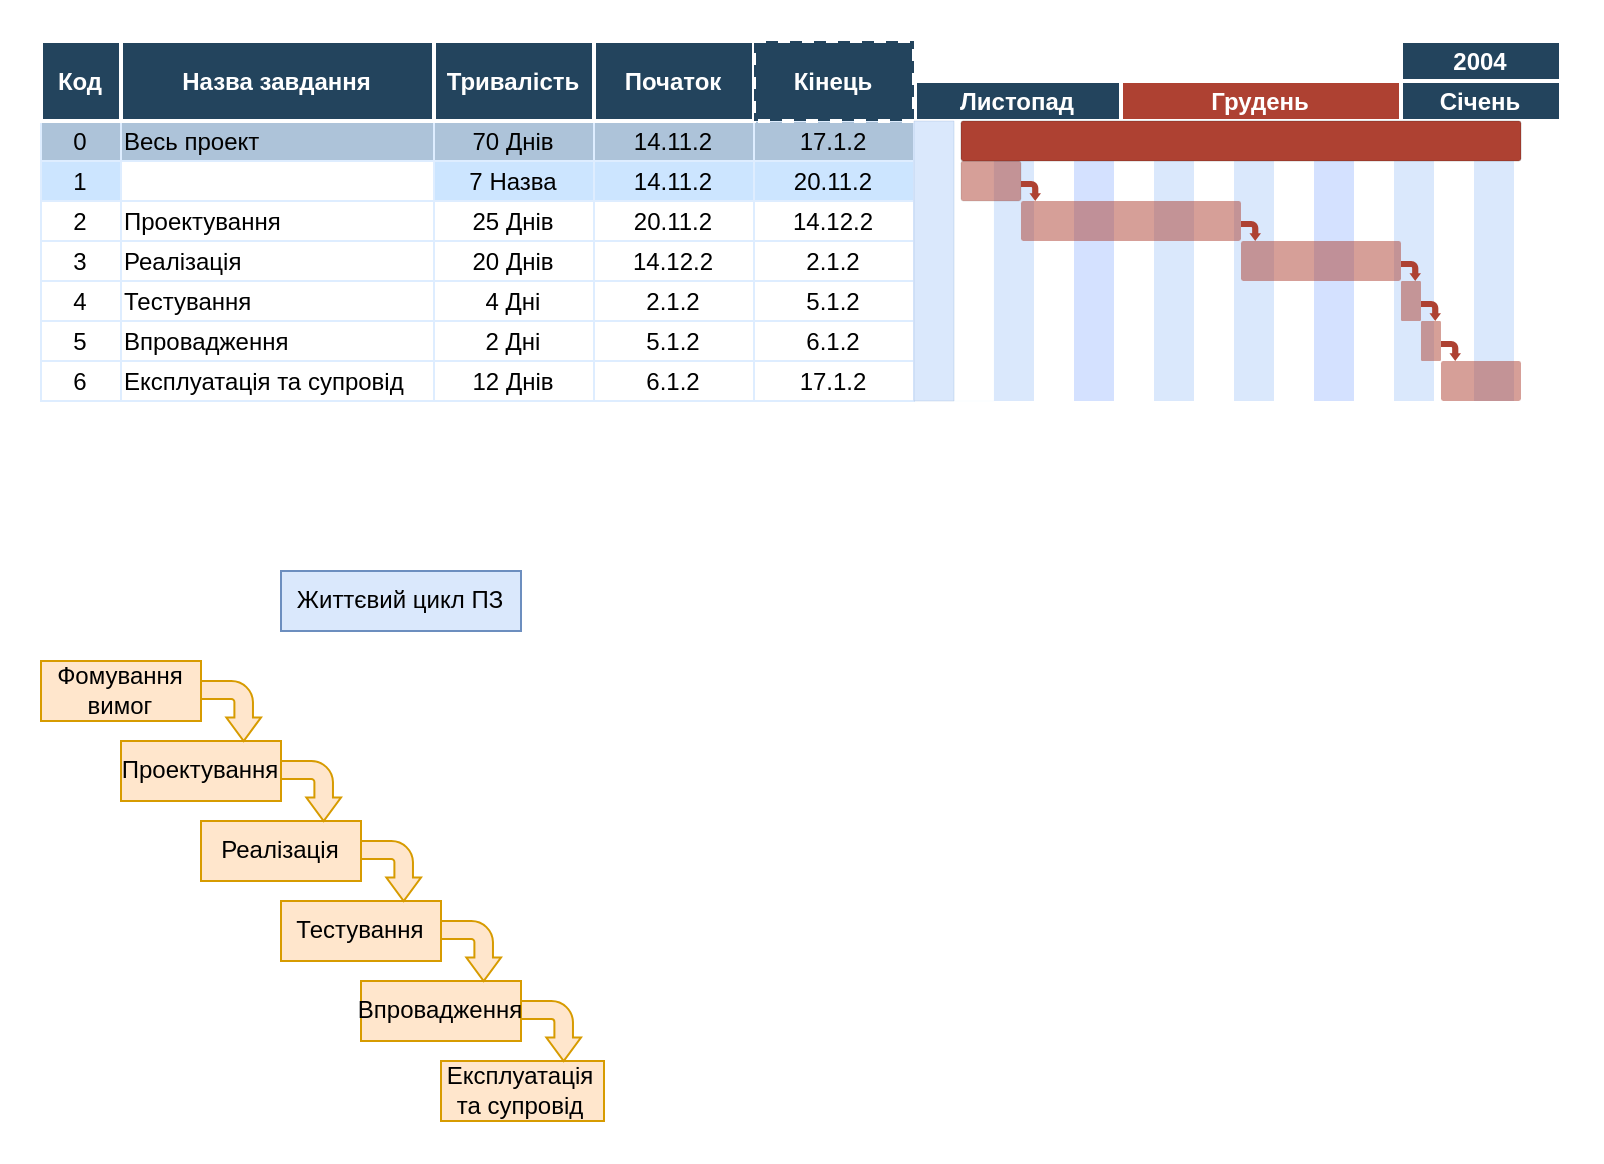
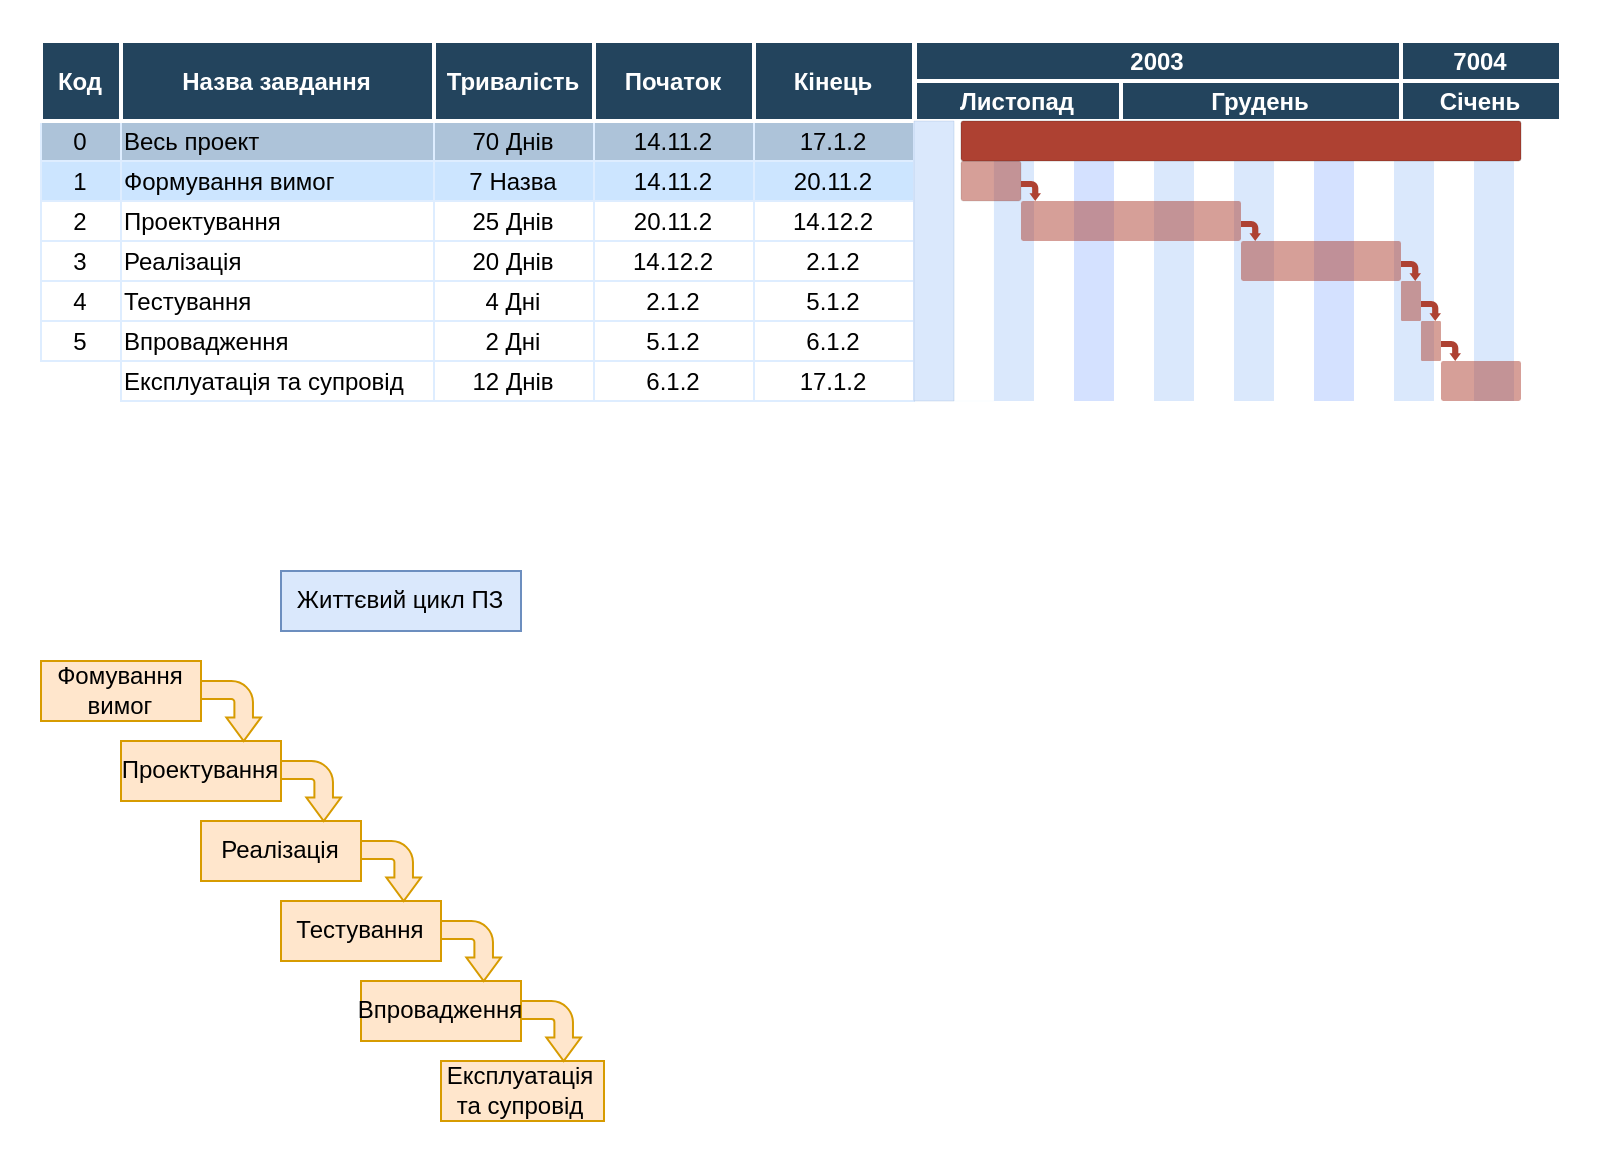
node "2003": added
node "2004": label "2004" -> "7004"
node "Кінець": style dashed -> solid
node "Грудень": fillcolor #ae4132 -> #23445d
node "Формування вимог": added
node "6": removed
